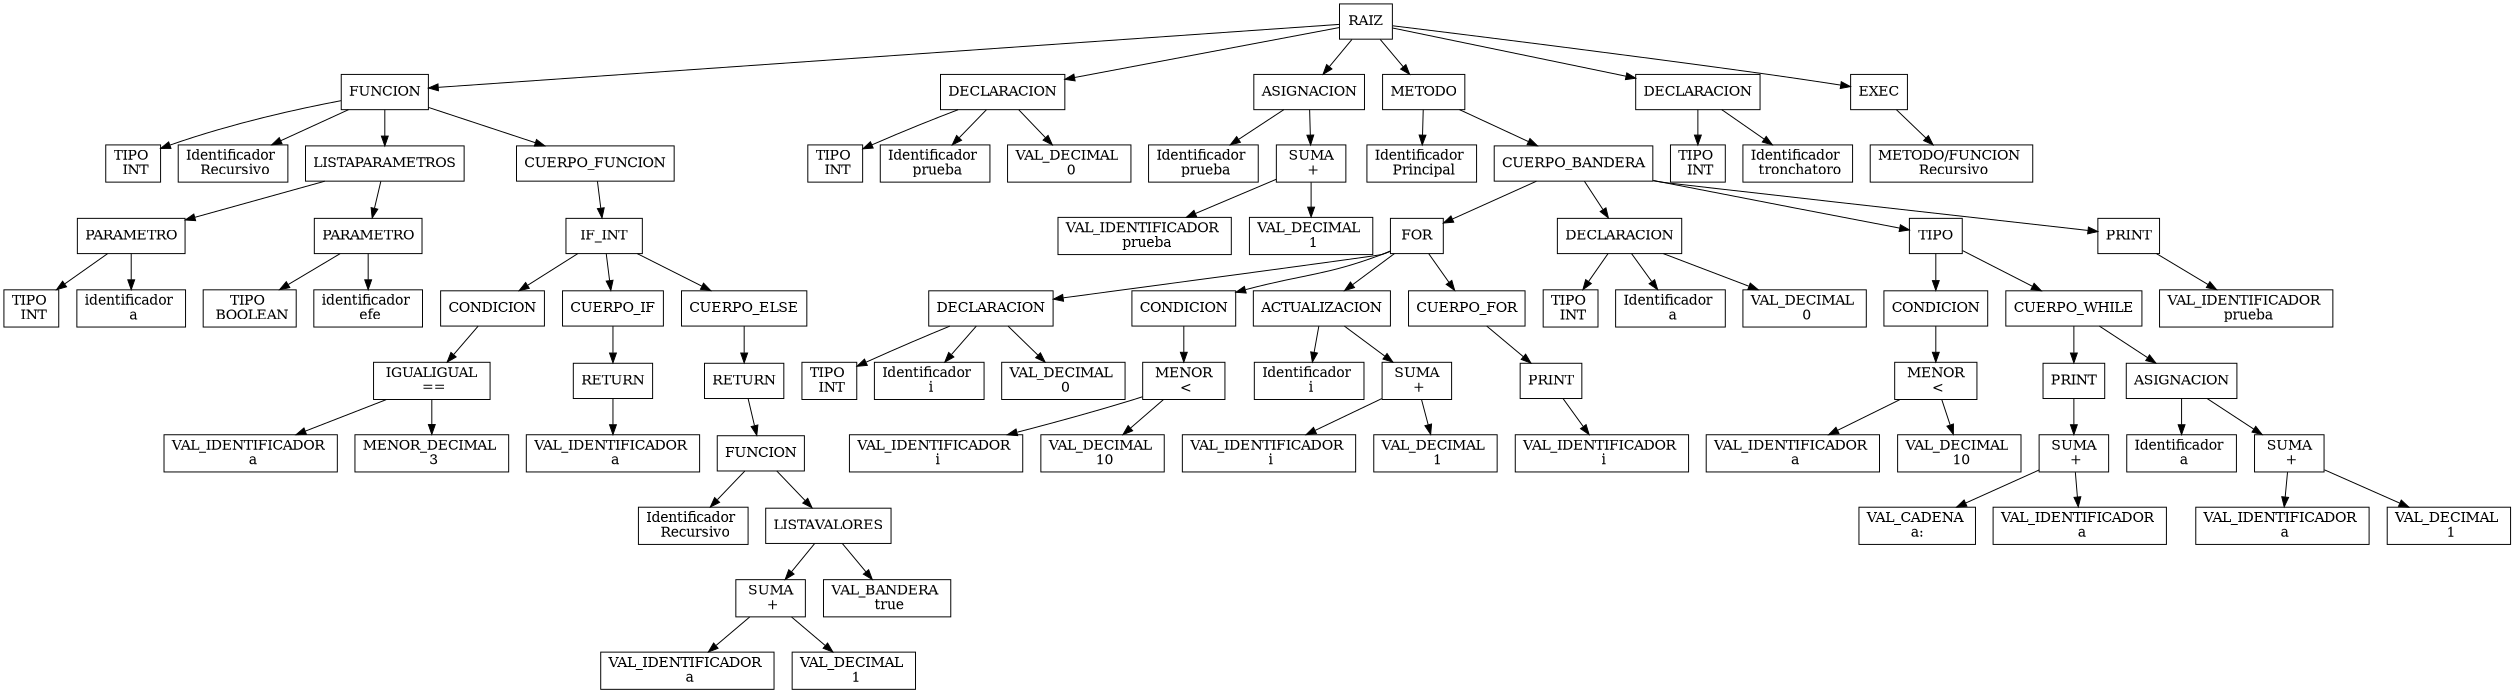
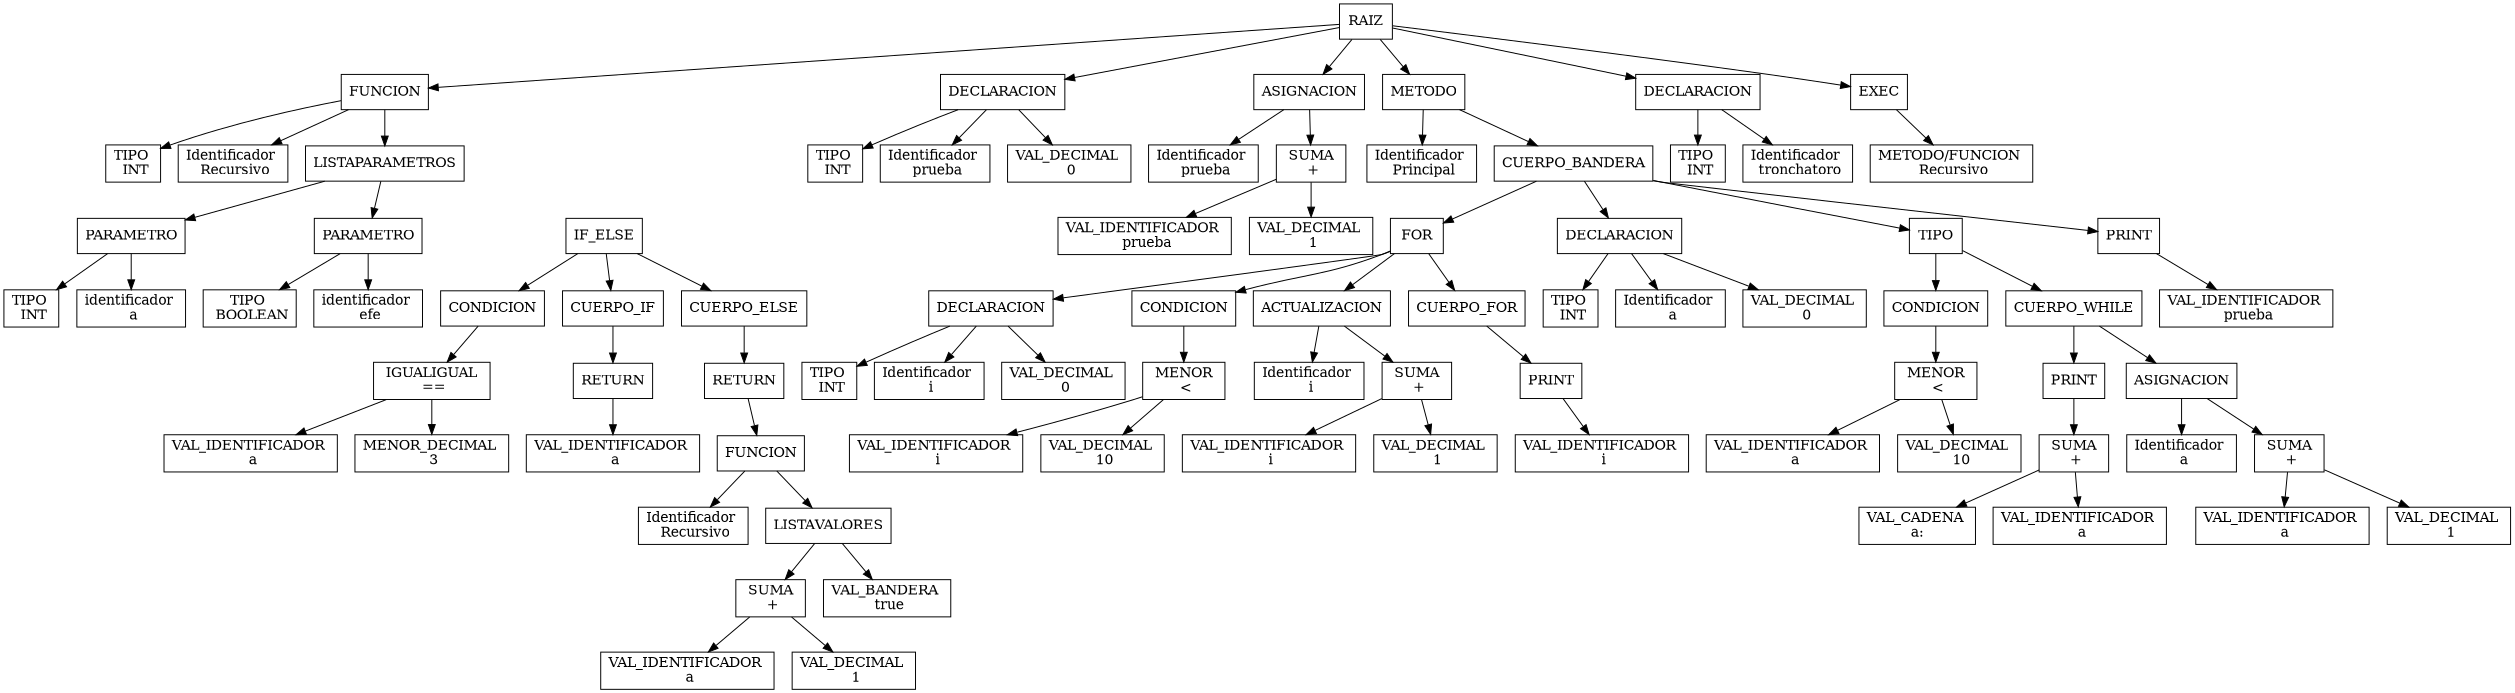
node "CUERPO_FUNCION": removed
node "IF_INT": label "IF_INT" -> "IF_ELSE"
